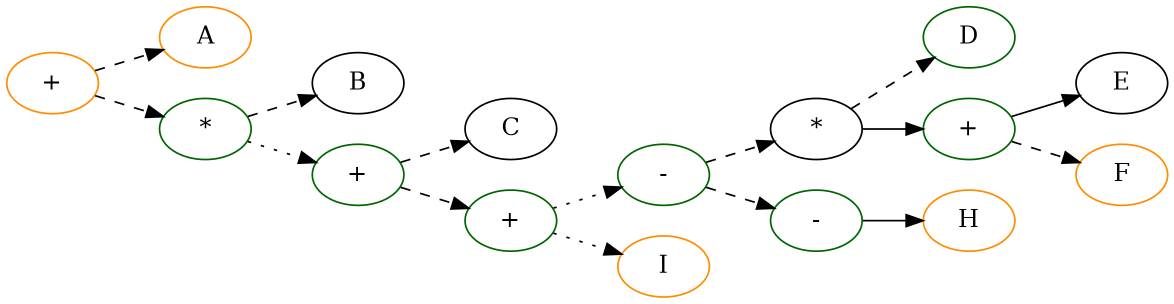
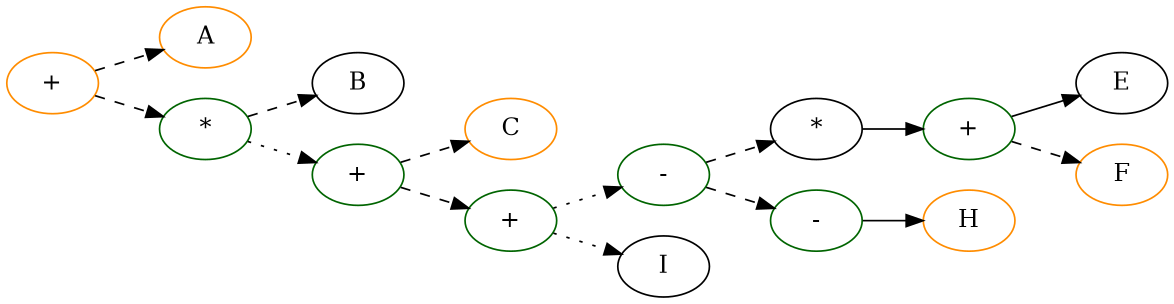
node "D": removed
node "C": color black -> darkorange
node "I": color darkorange -> black
